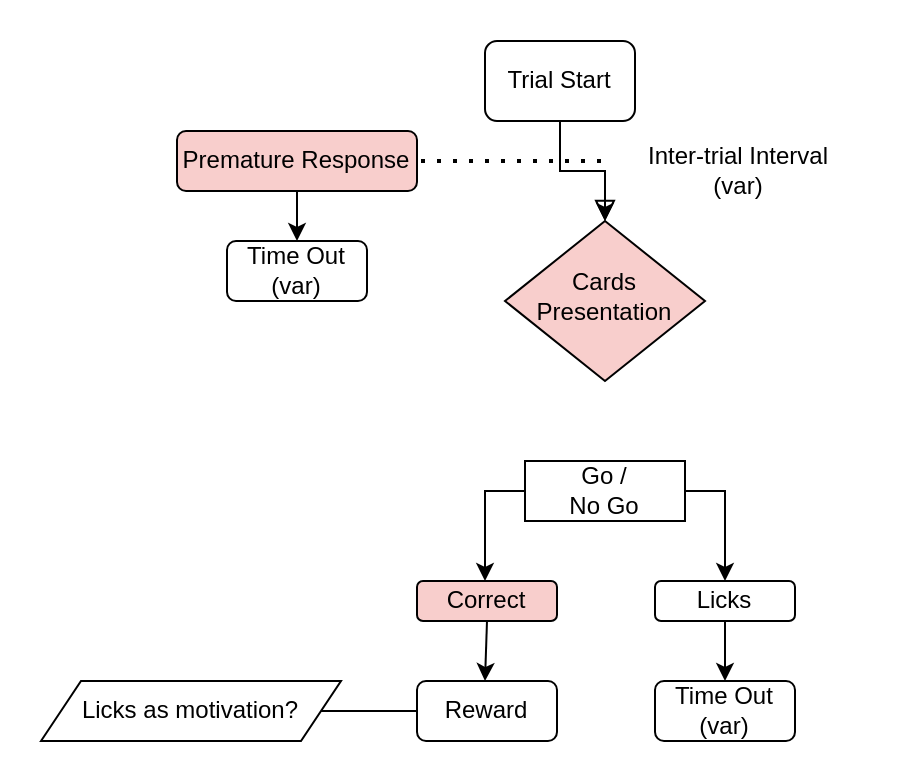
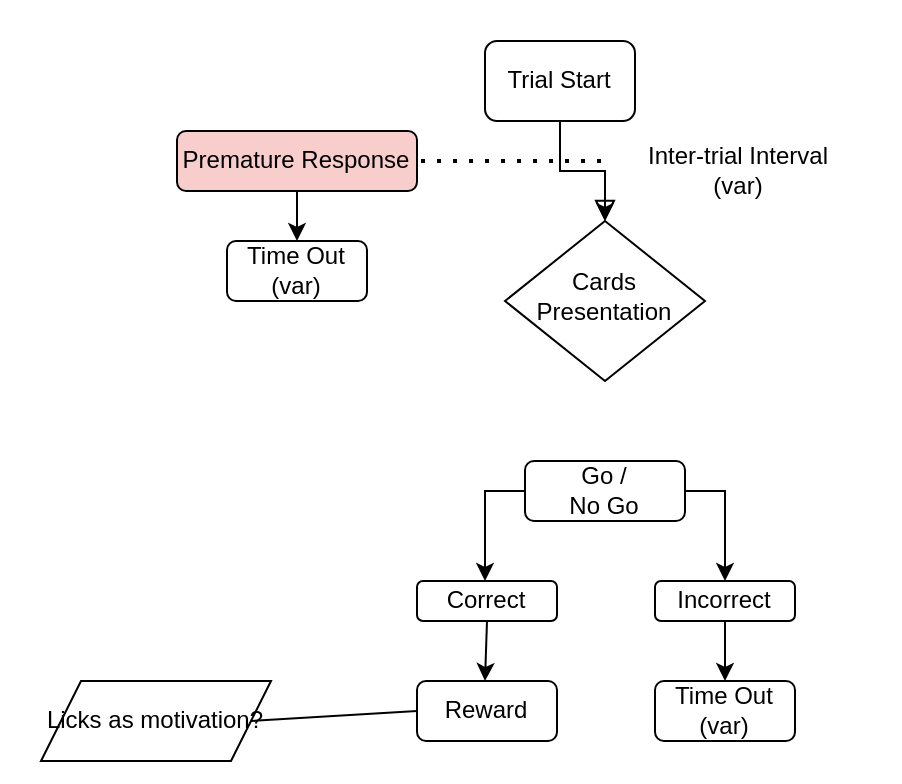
node "Cards Presentation": fillcolor #f8cecc -> #ffffff
node "Go / No Go": shape rectangle -> rounded rectangle
node "Correct": fillcolor #f8cecc -> #ffffff
node "Licks": label "Licks" -> "Incorrect"
node "Licks as motivation?": size 300x60 -> 230x80
